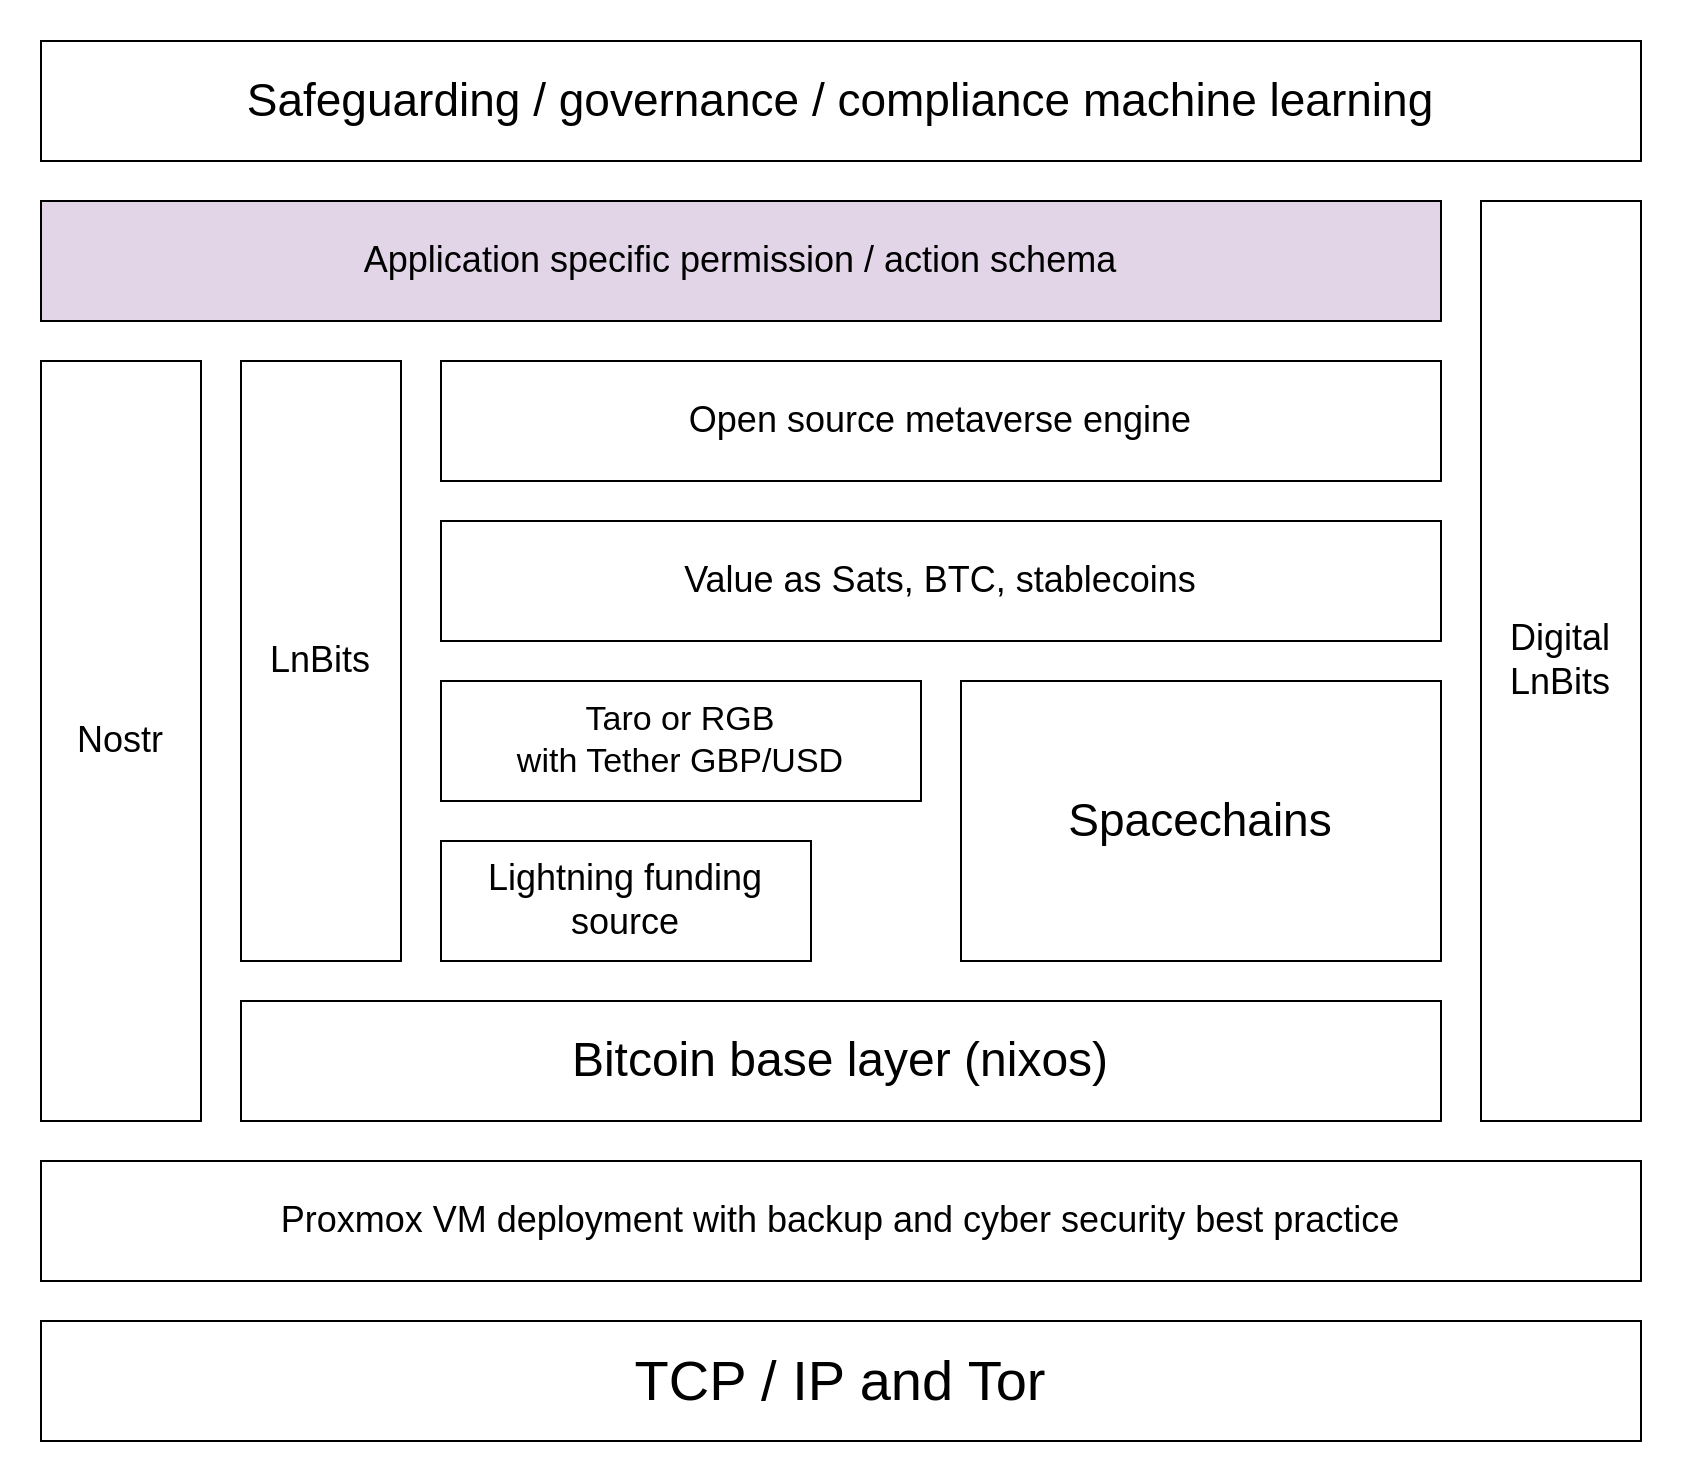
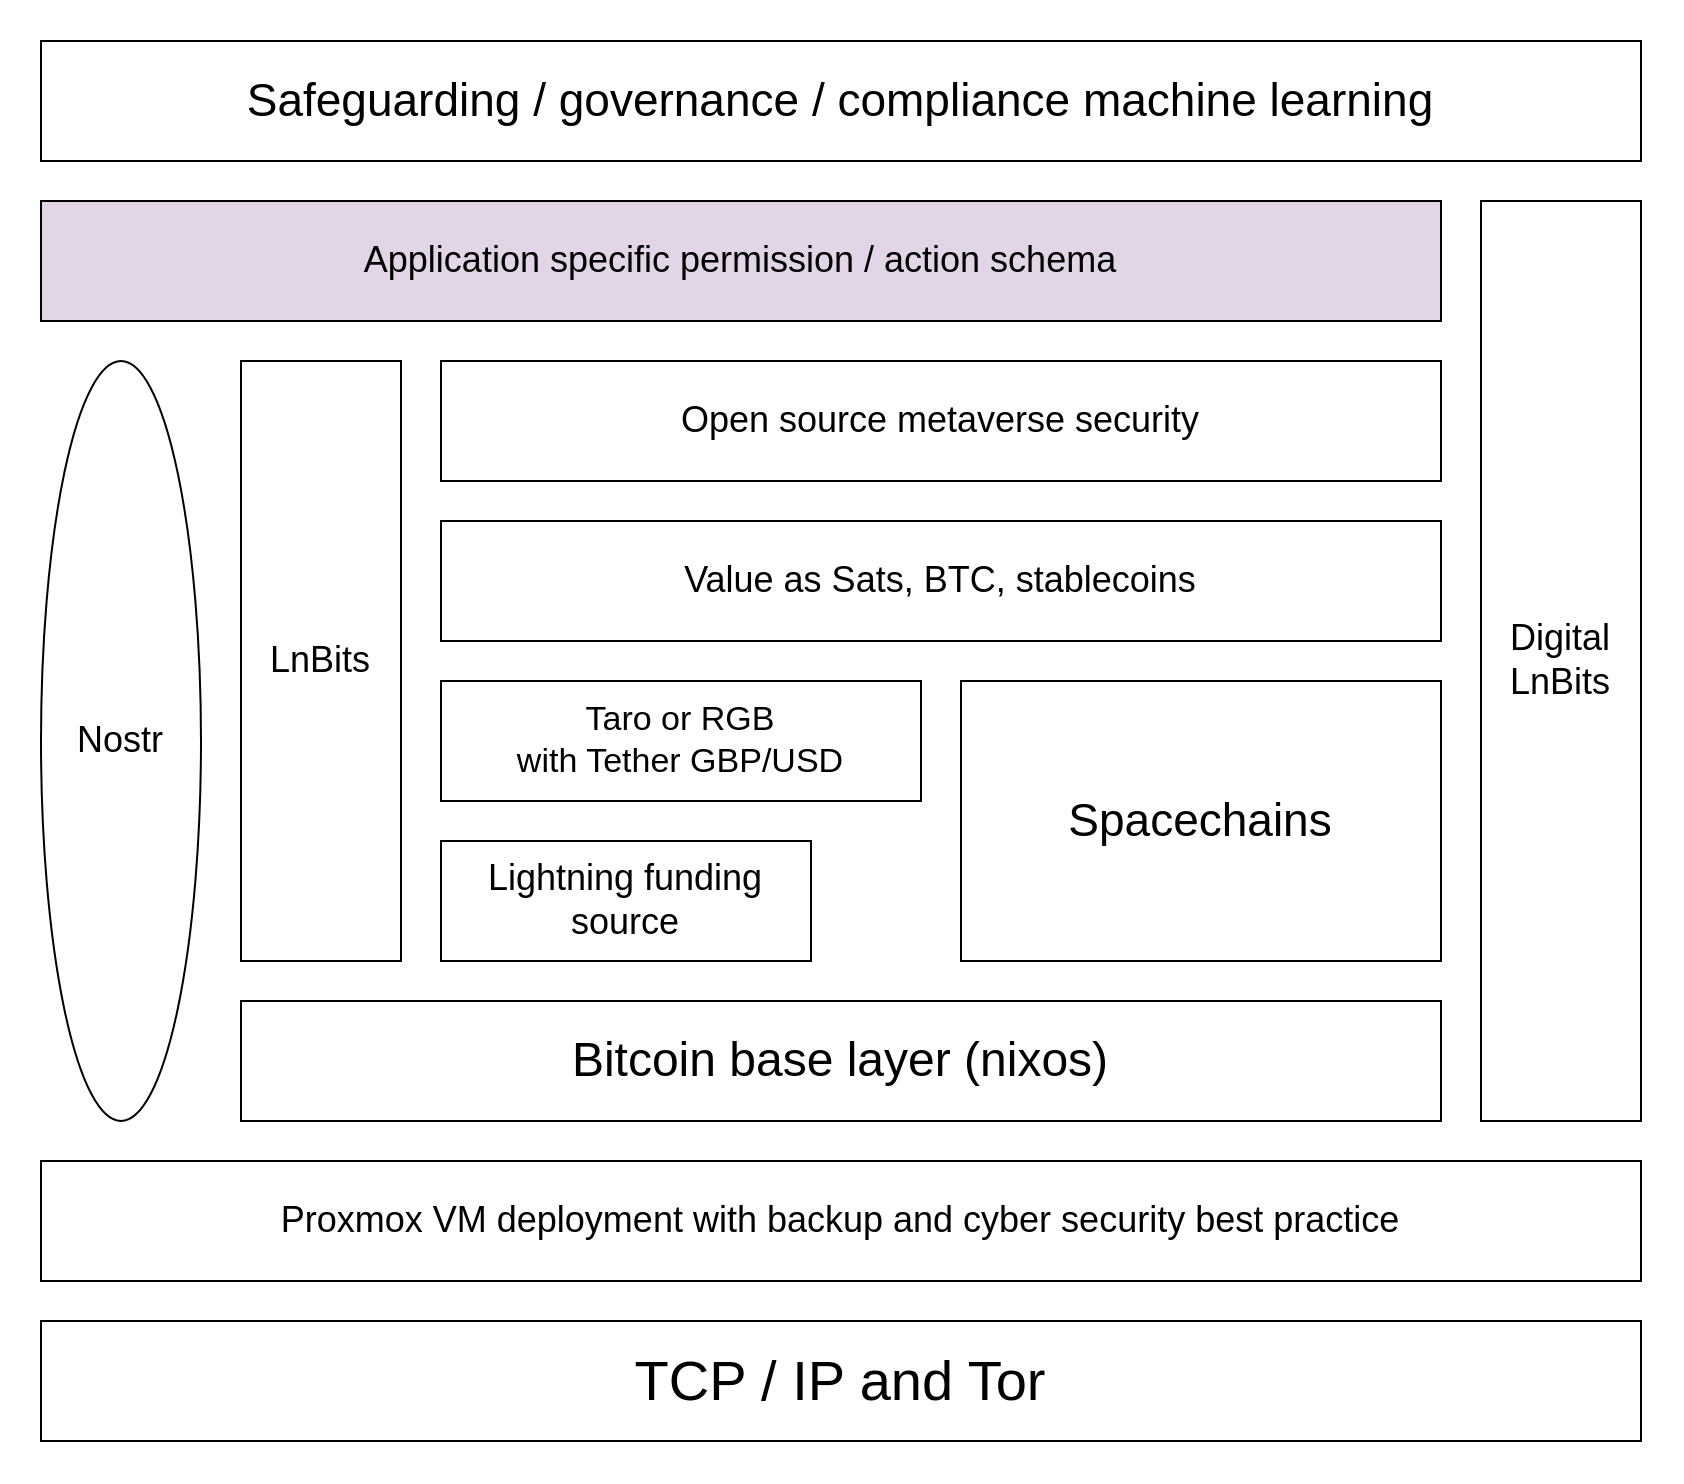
node "Open source metaverse engine": label "Open source metaverse engine" -> "Open source metaverse security"
node "Nostr": shape rectangle -> ellipse
